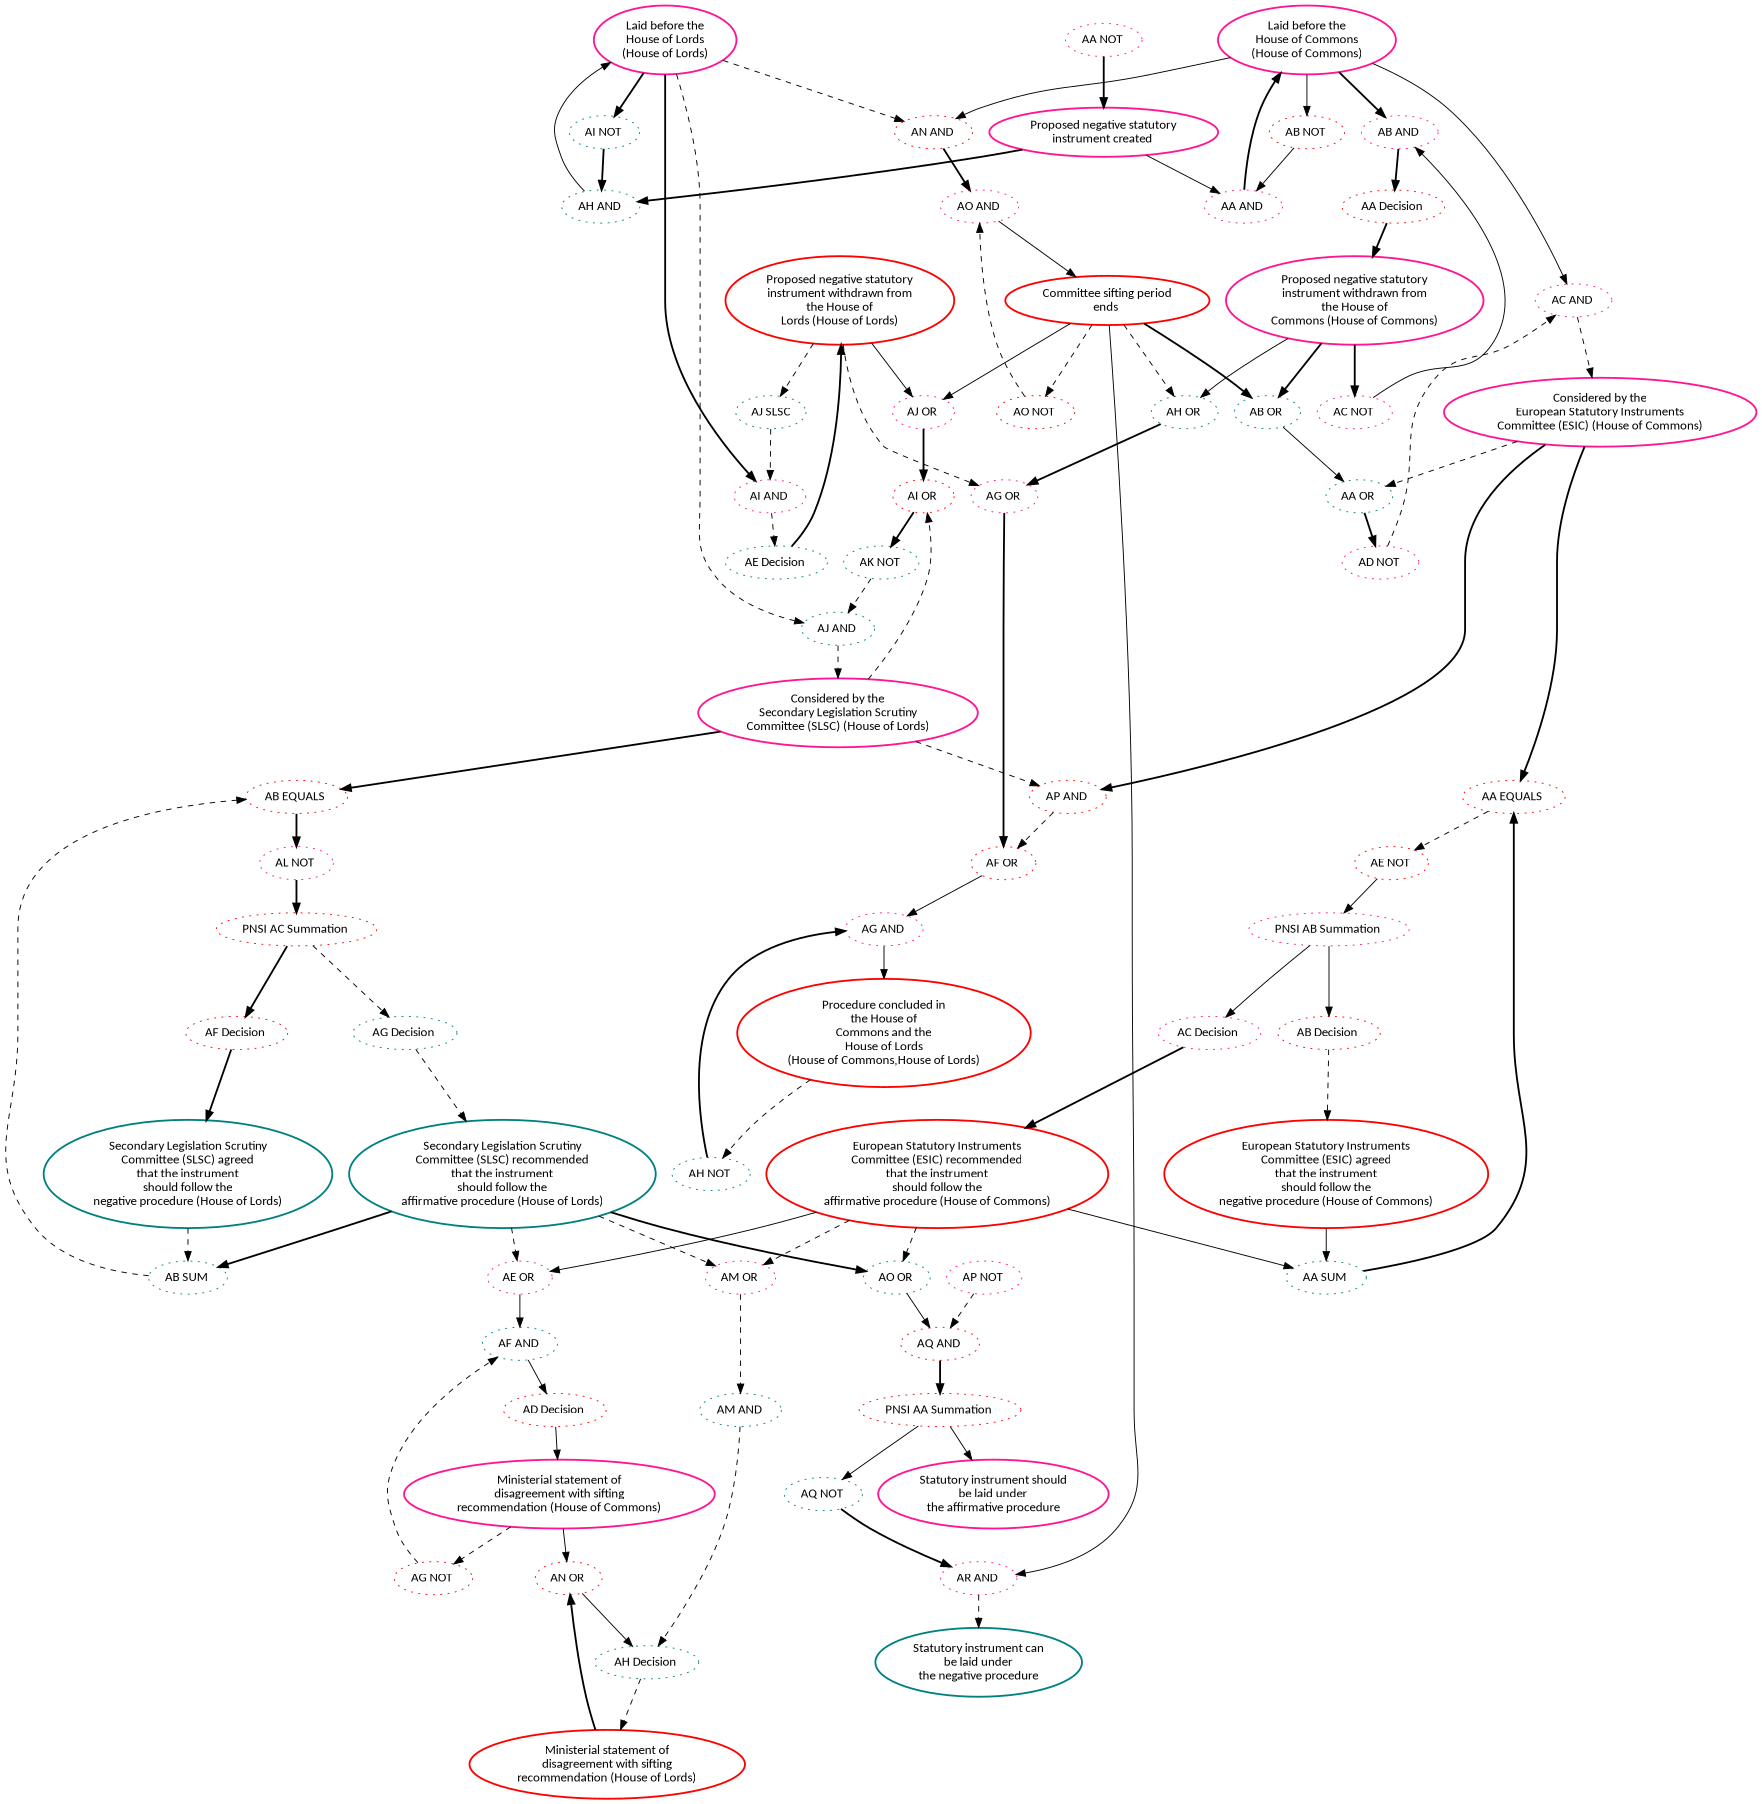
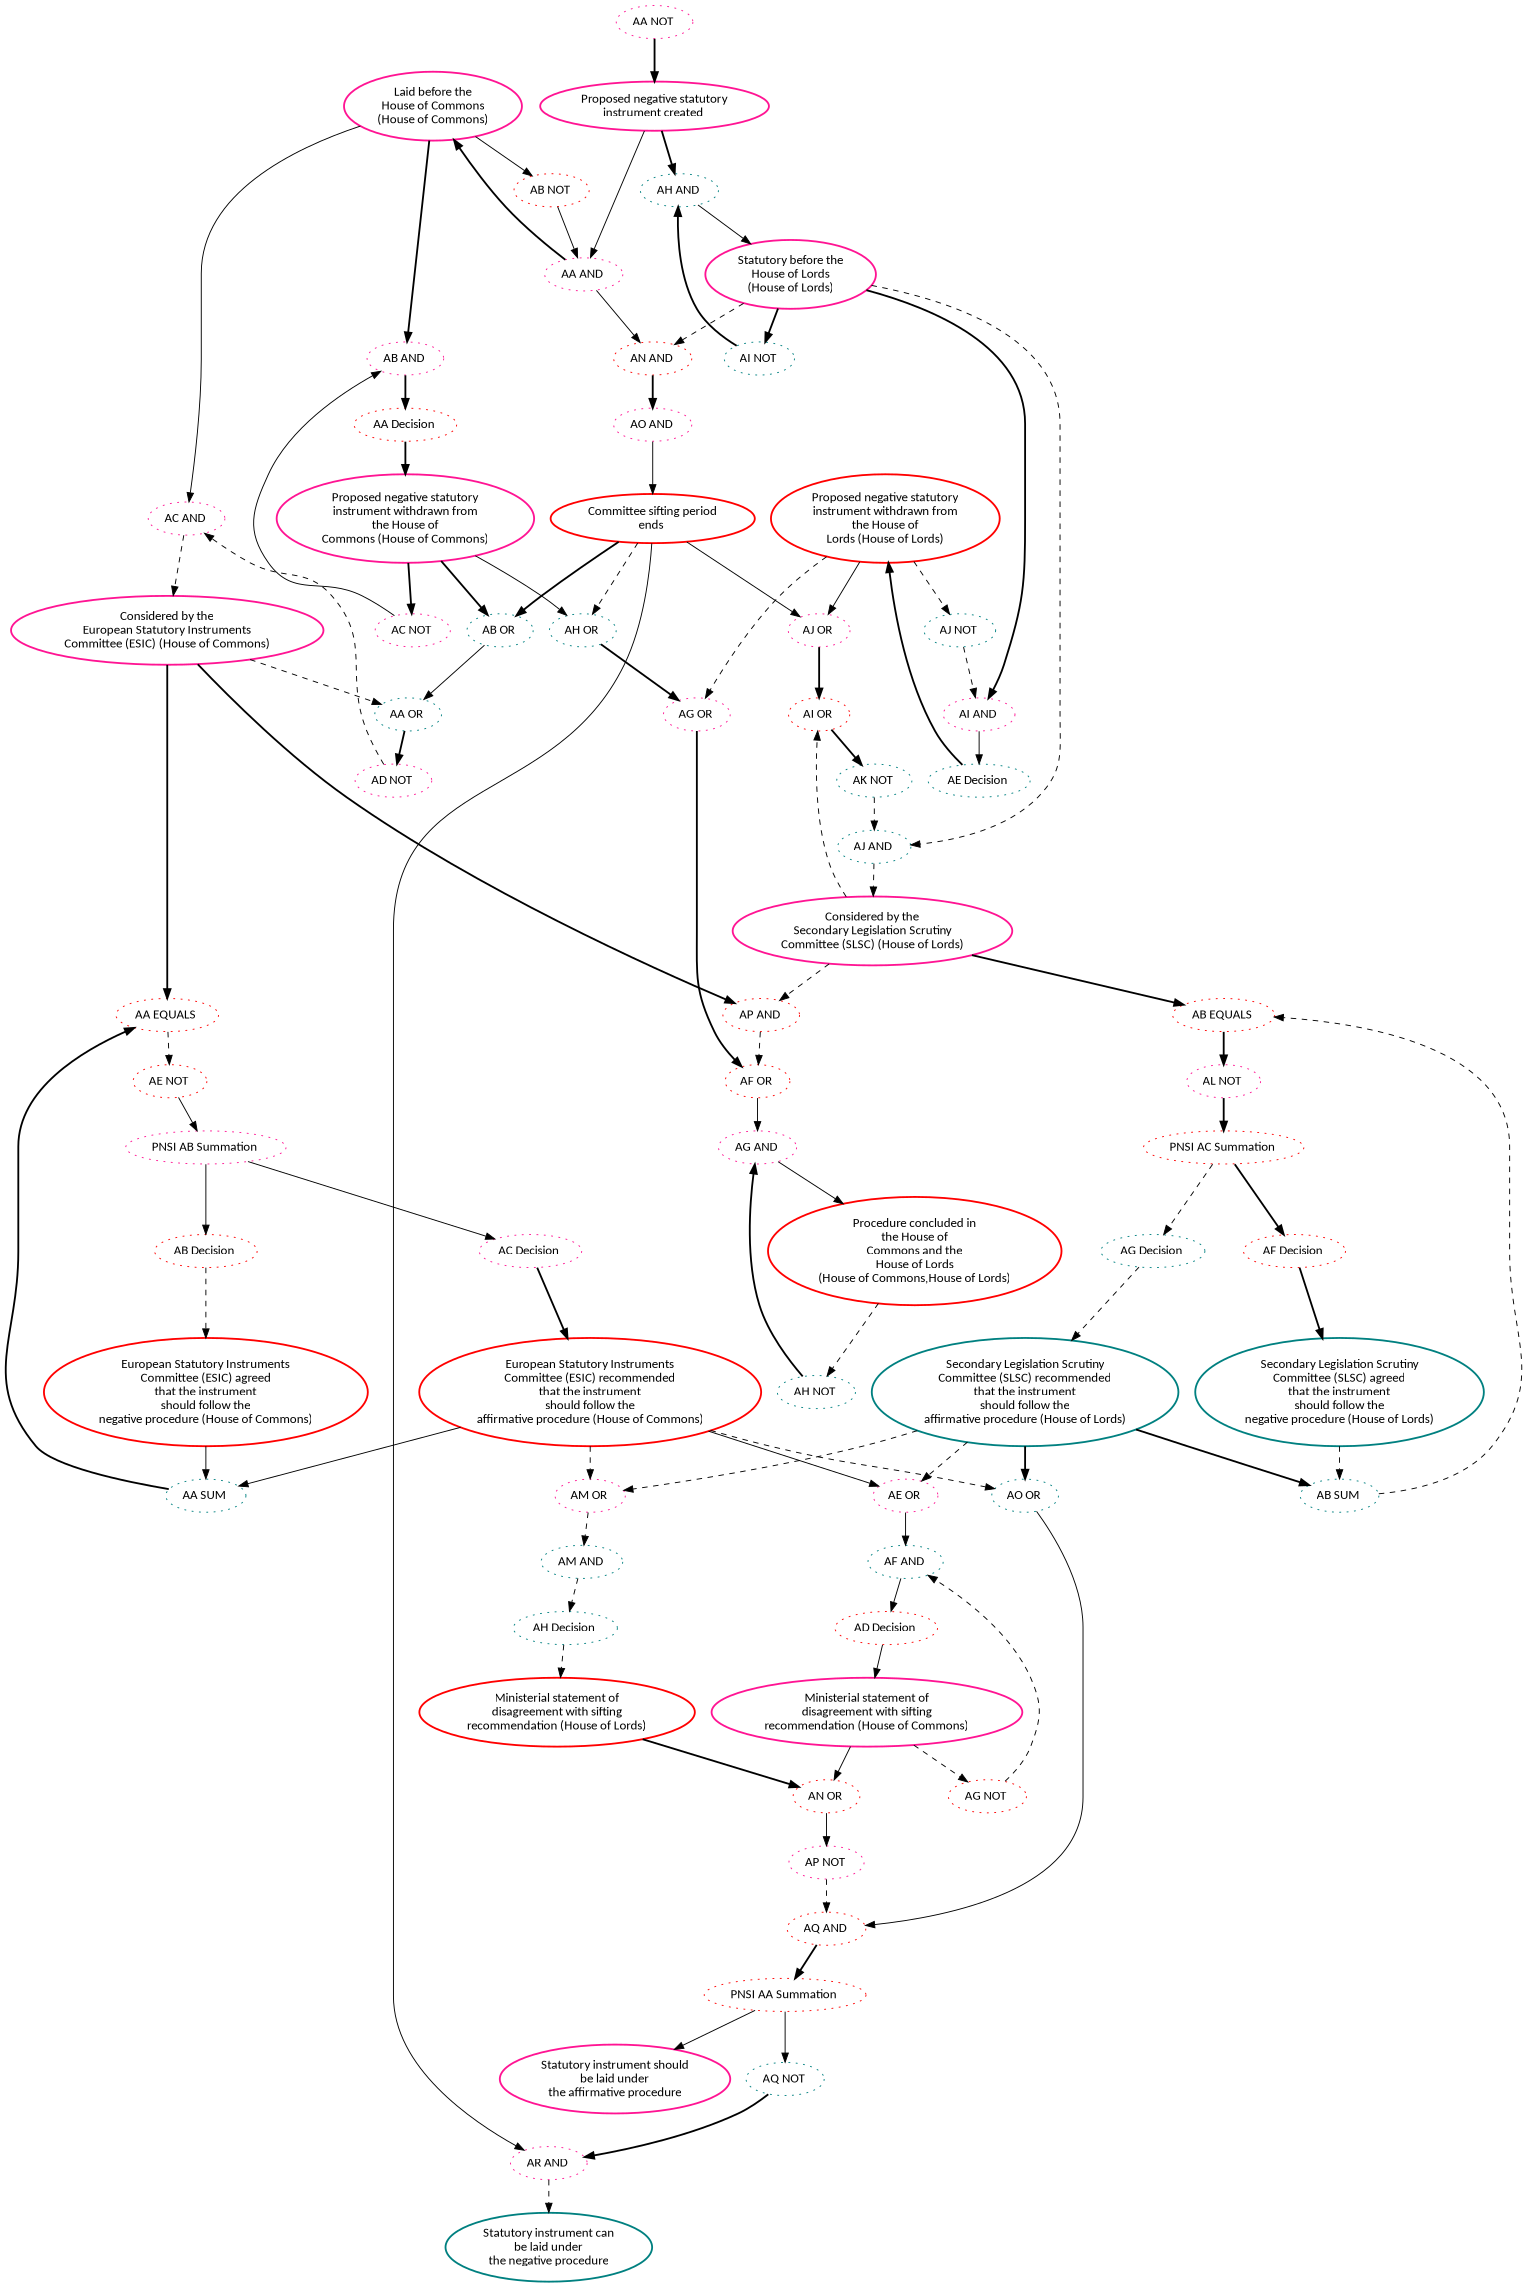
node "Laid before the House of Lords (House of Lords)": label "Laid before the House of Lords (House of Lords)" -> "Statutory before the House of Lords (House of Lords)"
edge "Laid before the House of Commons (House of Commons)" -> "AN AND": now "AA AND" -> "AN AND"
node "AJ SLSC": label "AJ SLSC" -> "AJ NOT"
node "AO NOT": removed
edge "AI AND" -> "AE Decision": style dashed -> solid
edge "AN OR" -> "AH Decision": now "AN OR" -> "AP NOT"
